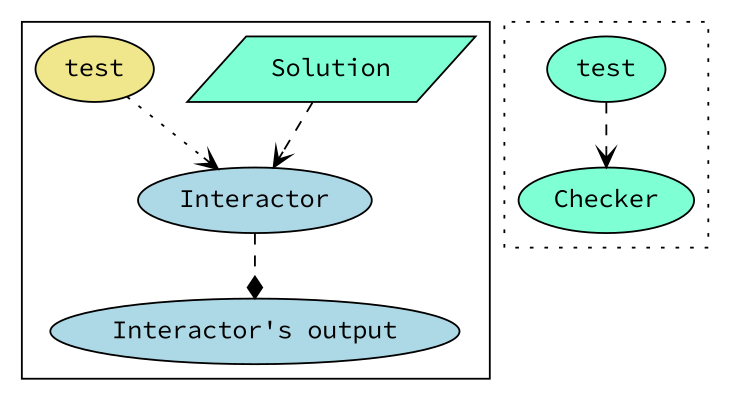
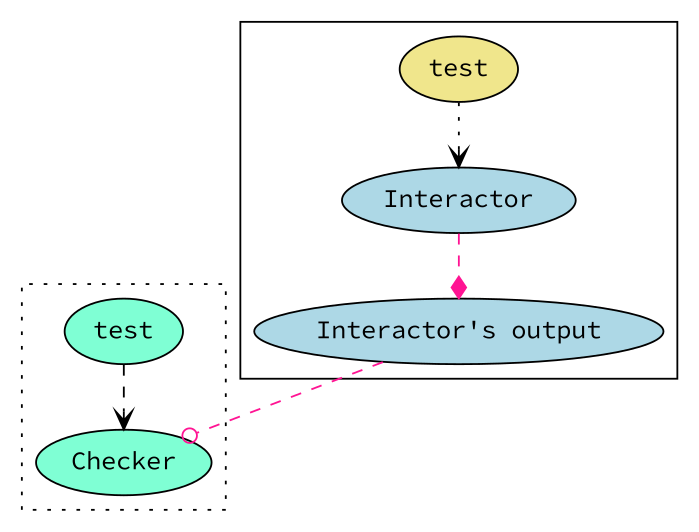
node "Solution": removed
edge "Interactor" -> "Interactor's output": color black -> deeppink
edge "Interactor's output" -> "Checker": added
